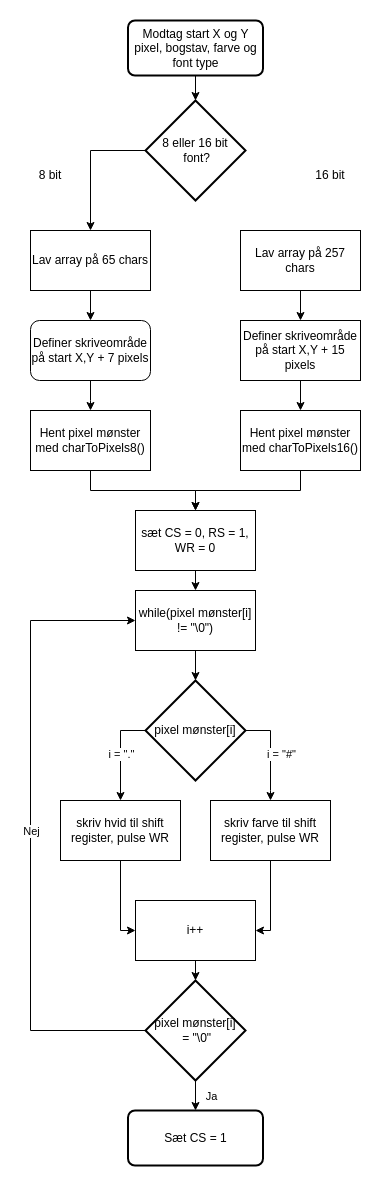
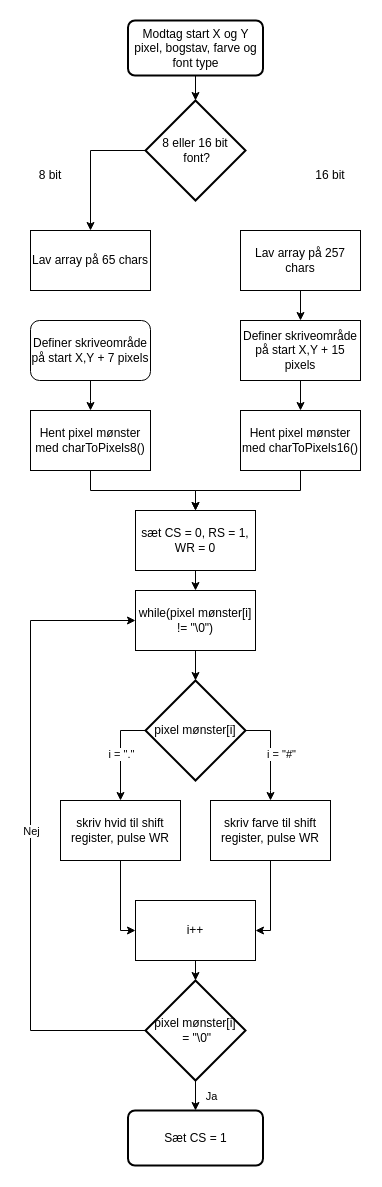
edge "Lav array på 65 chars" -> "Definer skriveområde på start X,Y + 7 pixels": removed
